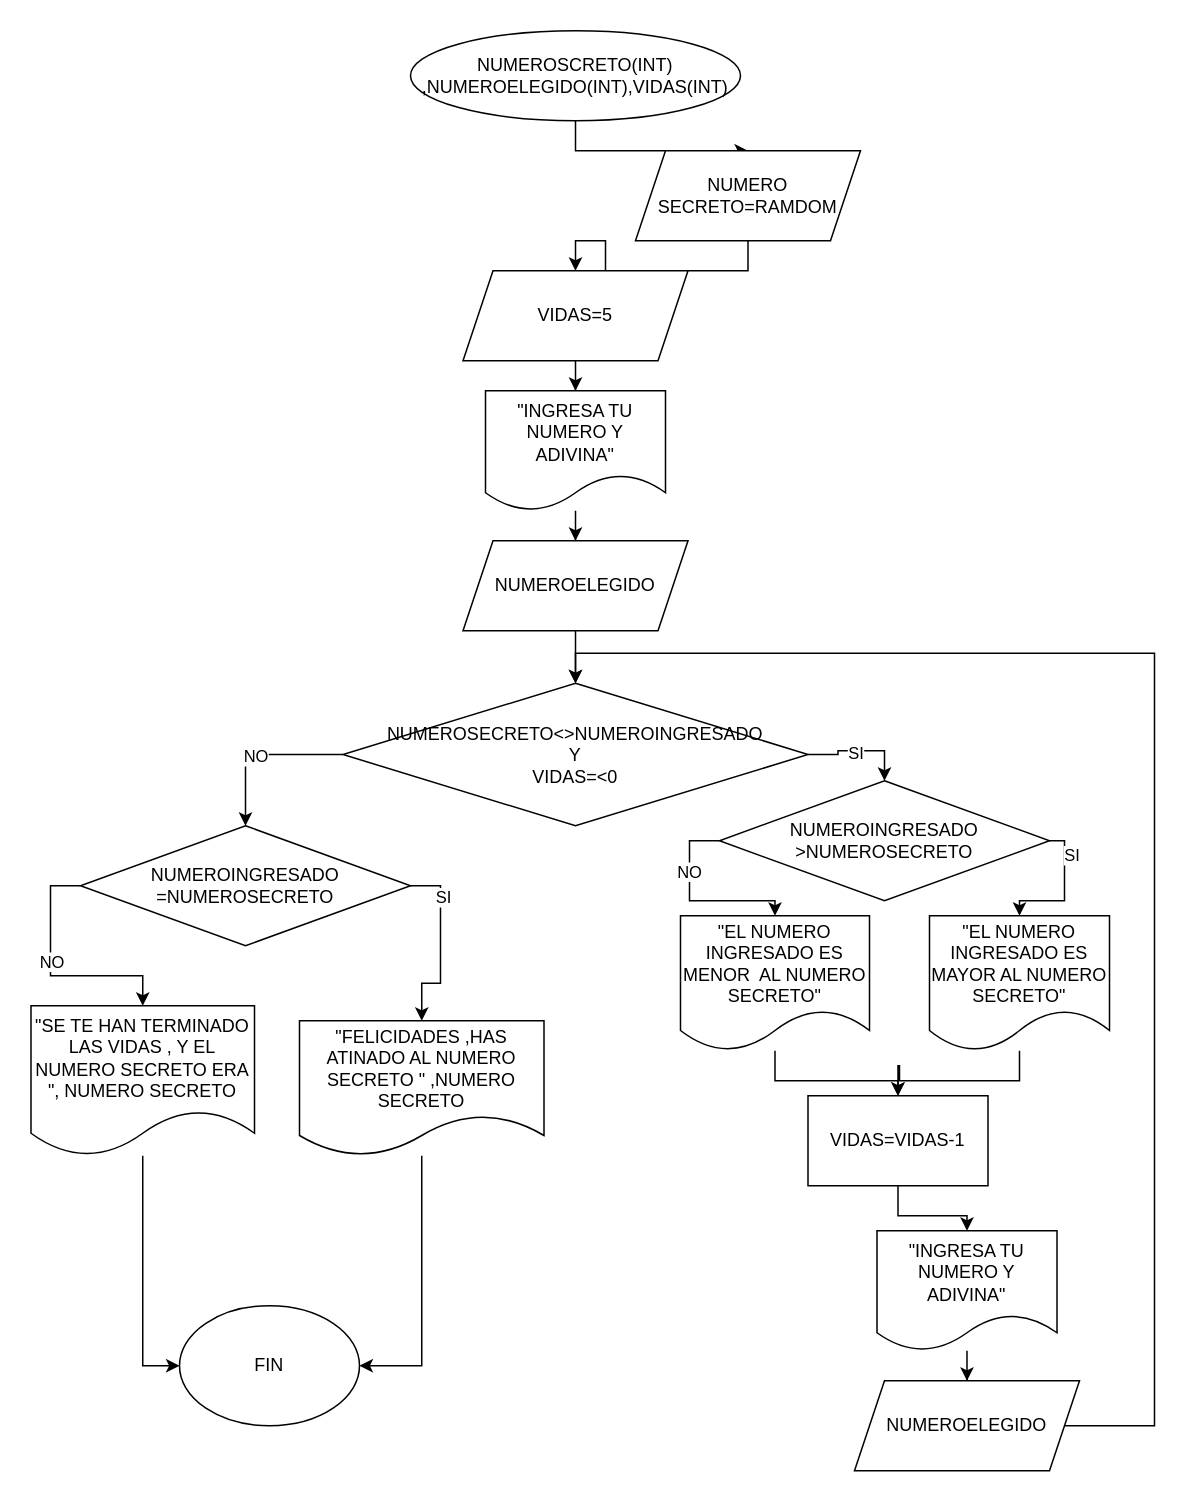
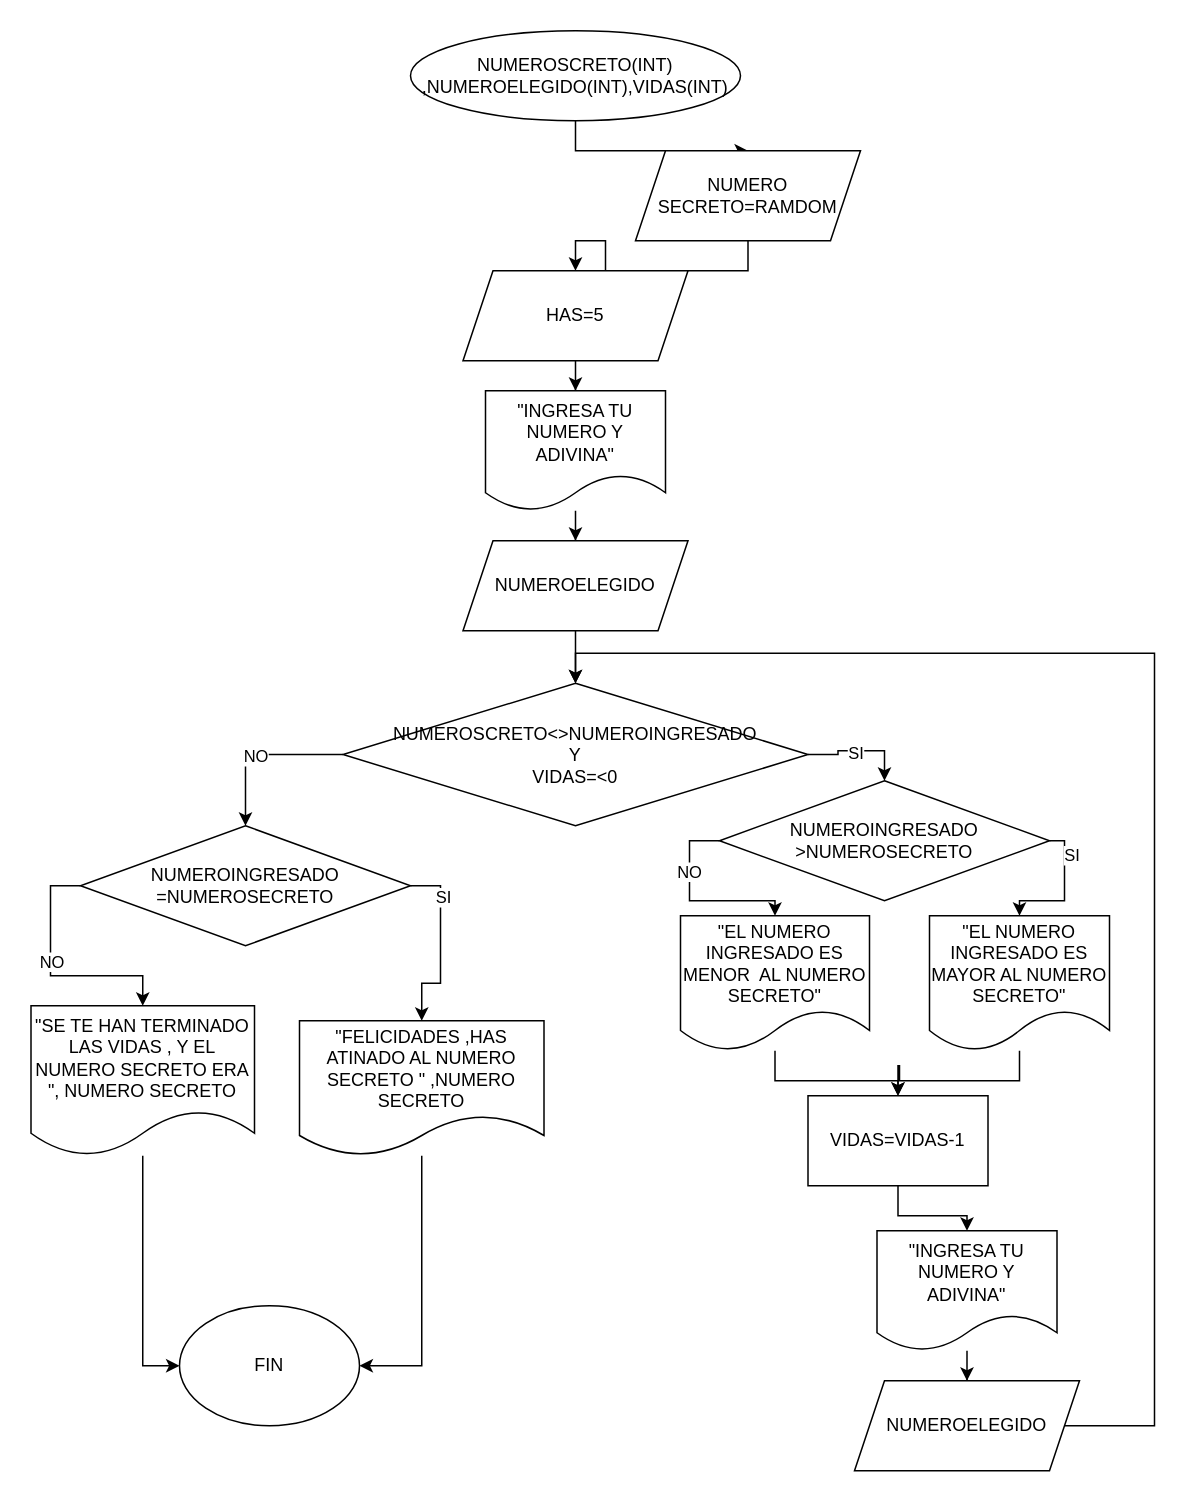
node "VIDAS=5": label "VIDAS=5" -> "HAS=5"
node "NUMEROSECRETO<>NUMEROINGRESADO Y VIDAS=<0": label "NUMEROSECRETO<>NUMEROINGRESADO Y VIDAS=<0" -> "NUMEROSCRETO<>NUMEROINGRESADO Y VIDAS=<0"
